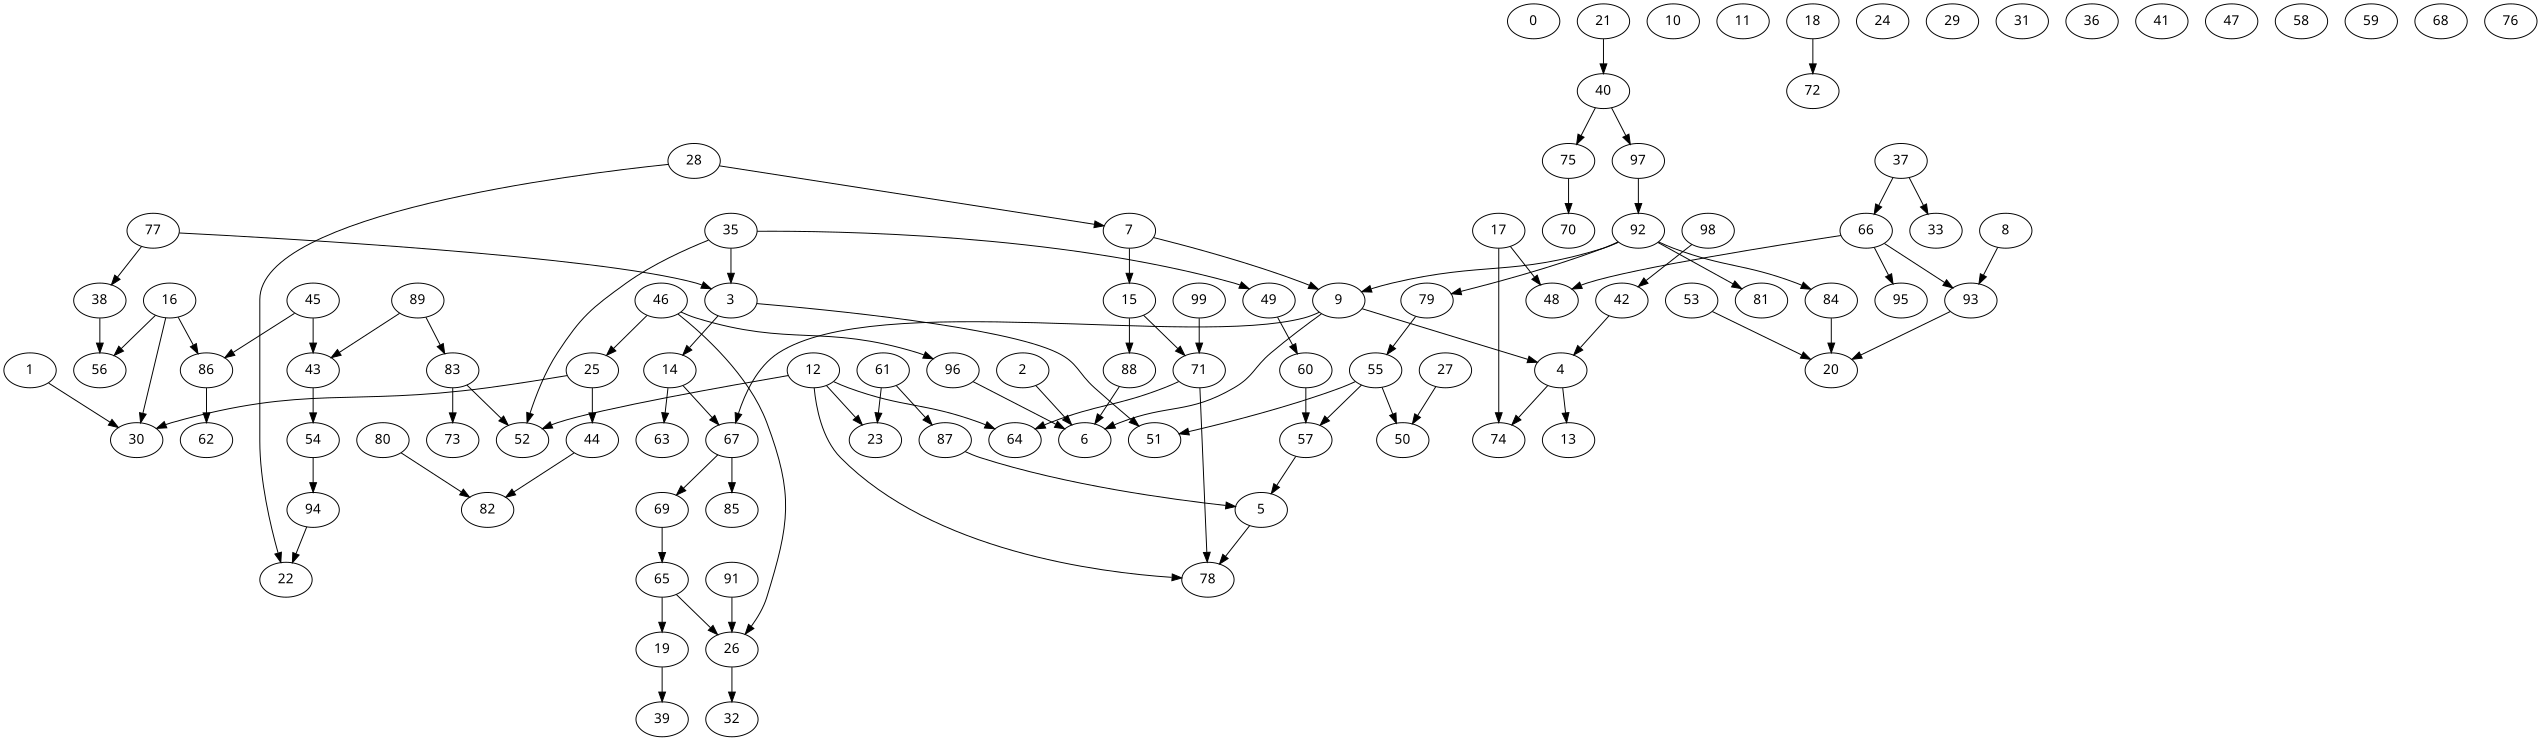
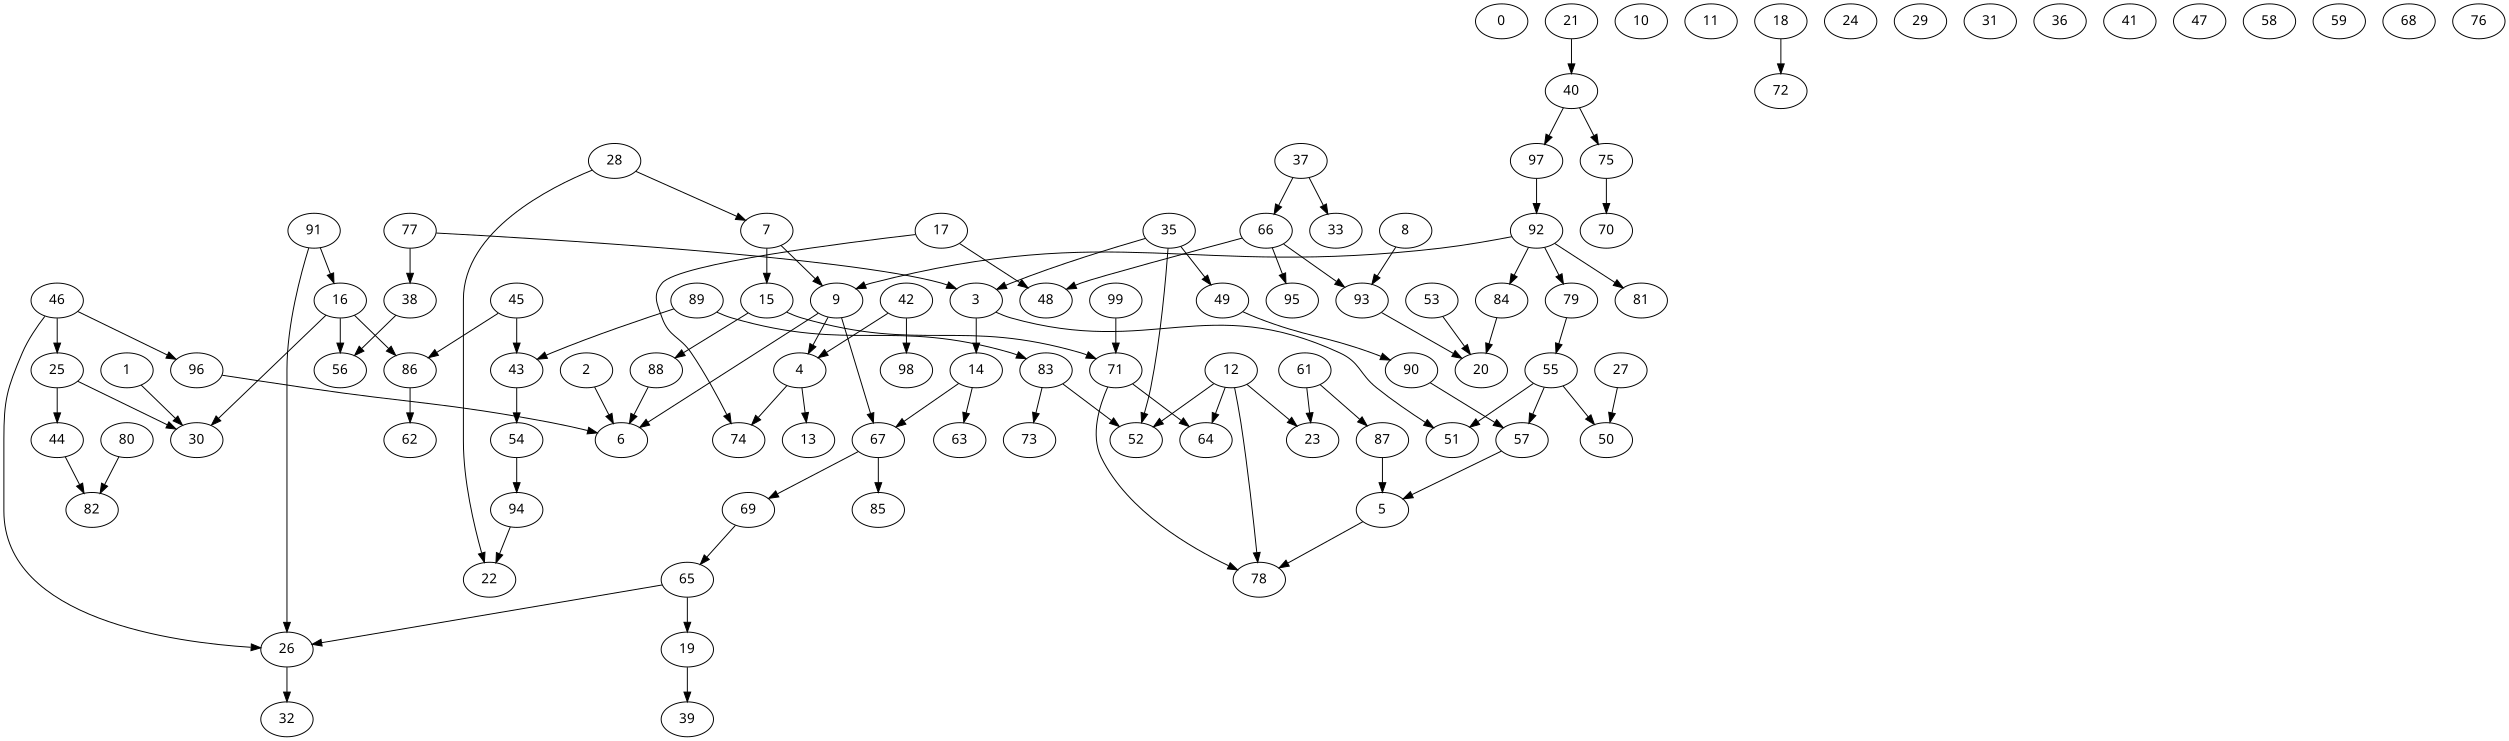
edge "91" -> "16": added
edge "98" -> "42": reversed
node "60": label "60" -> "90"
